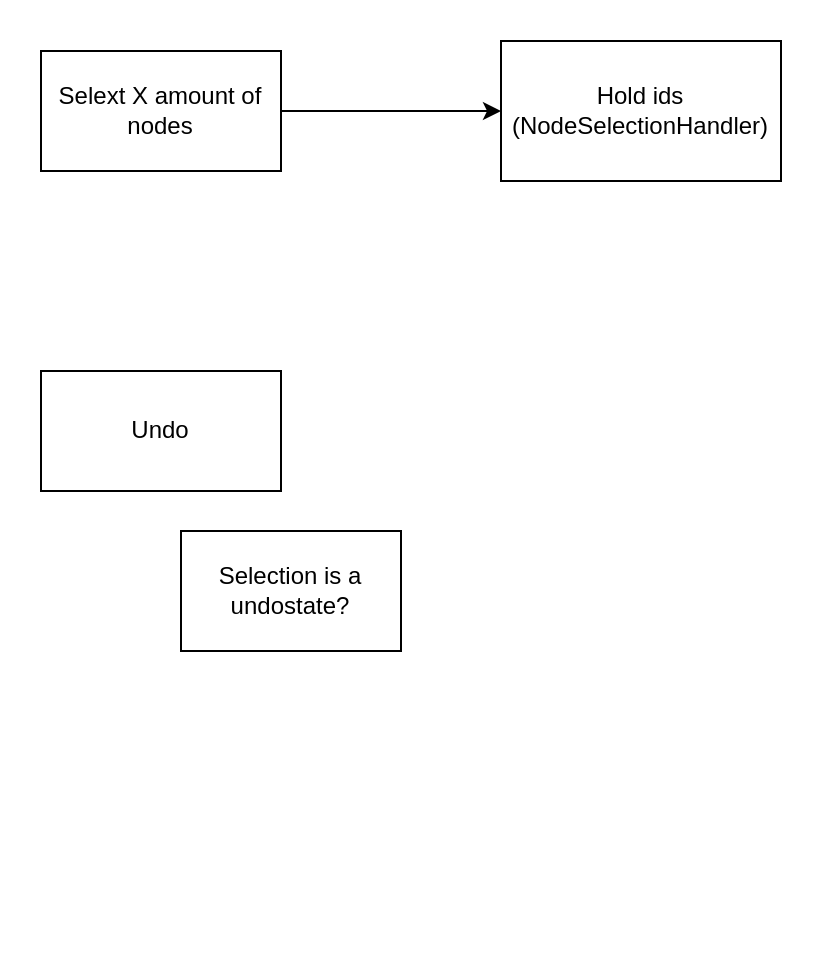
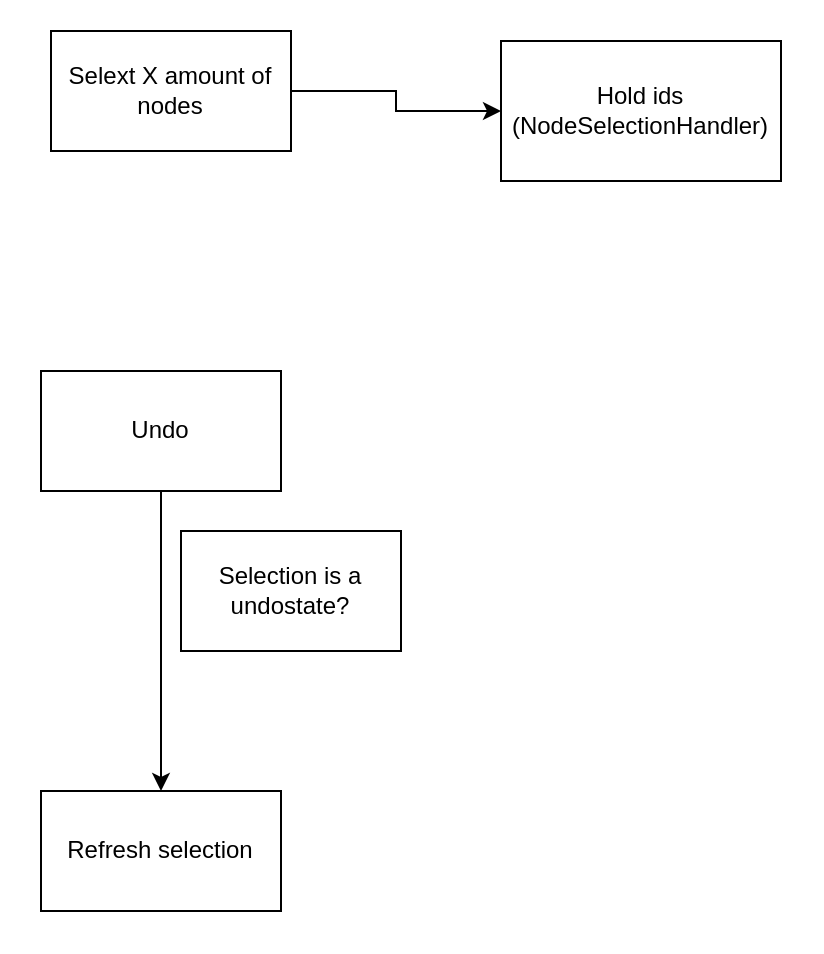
node "Selext X amount of nodes": moved (161, 111) -> (171, 91)
edge "Undo" -> "Refresh selection": added
node "Refresh selection": added
